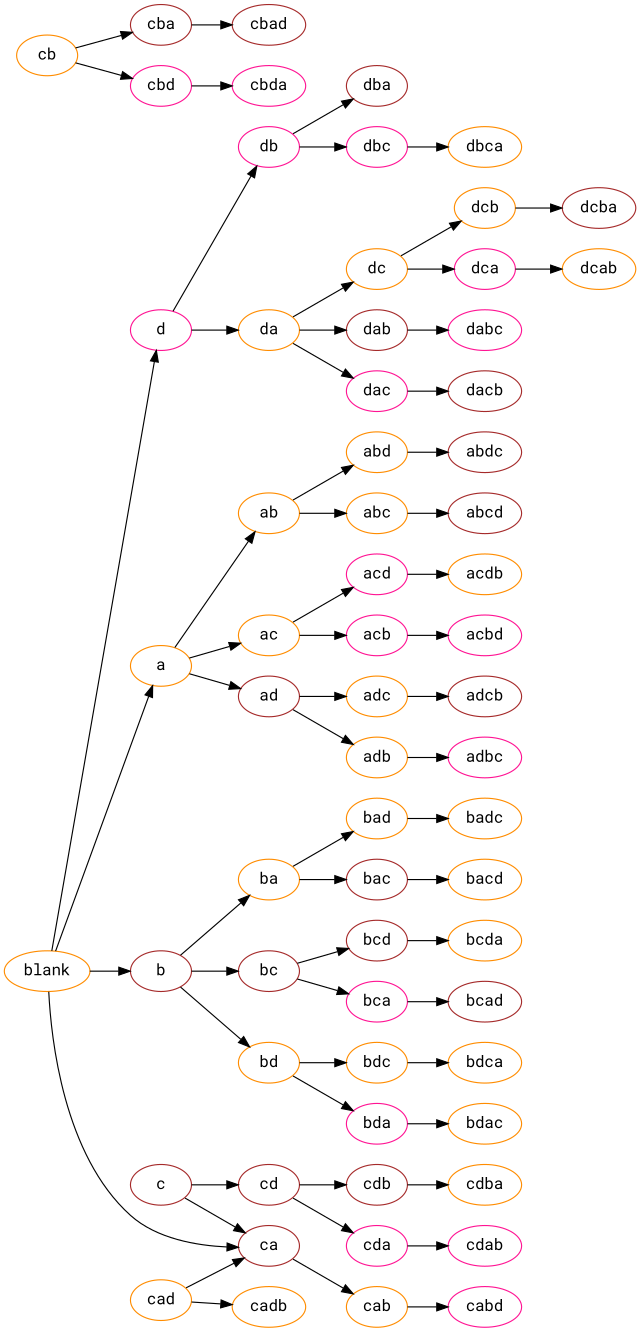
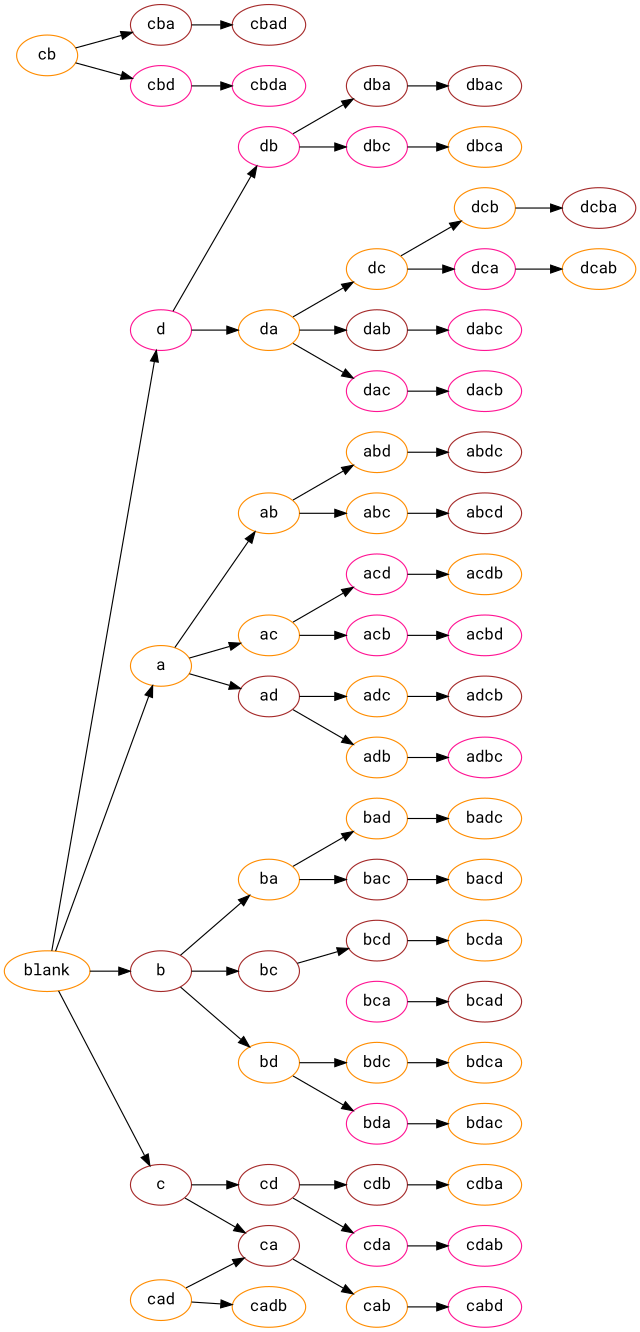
node "dbac": added
node "dacb": color brown -> deeppink
edge "bc" -> "bca": removed
edge "blank" -> "ca": now "blank" -> "c"
